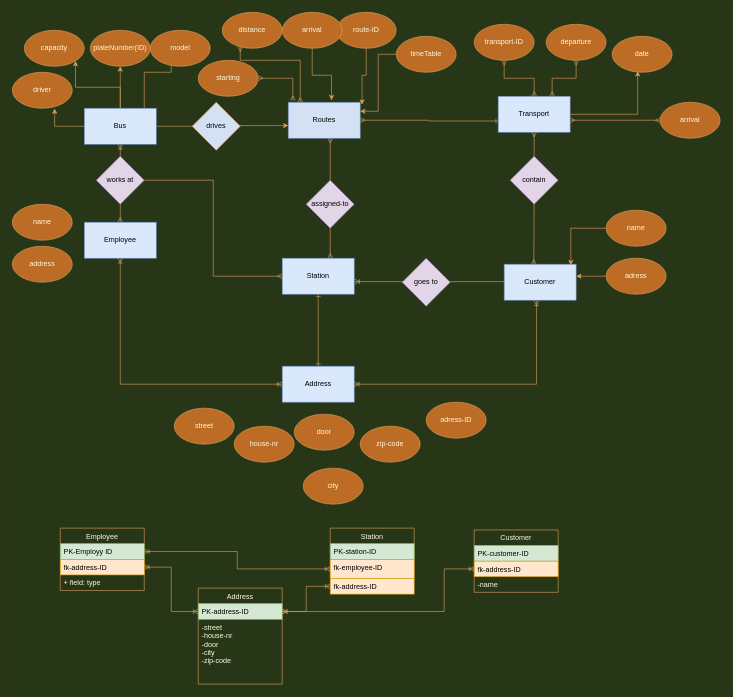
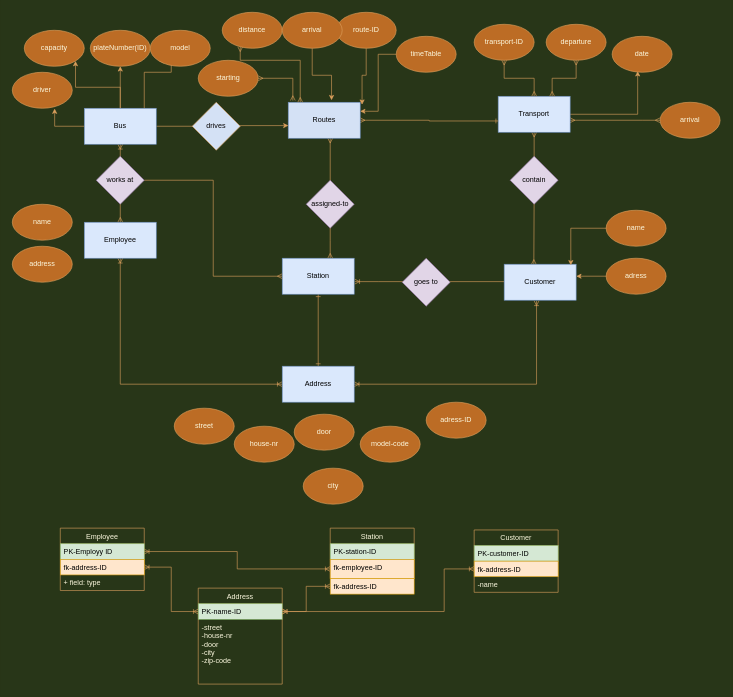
node "zip-code": label "zip-code" -> "model-code"
node "PK-address-ID": label "PK-address-ID" -> "PK-name-ID"
